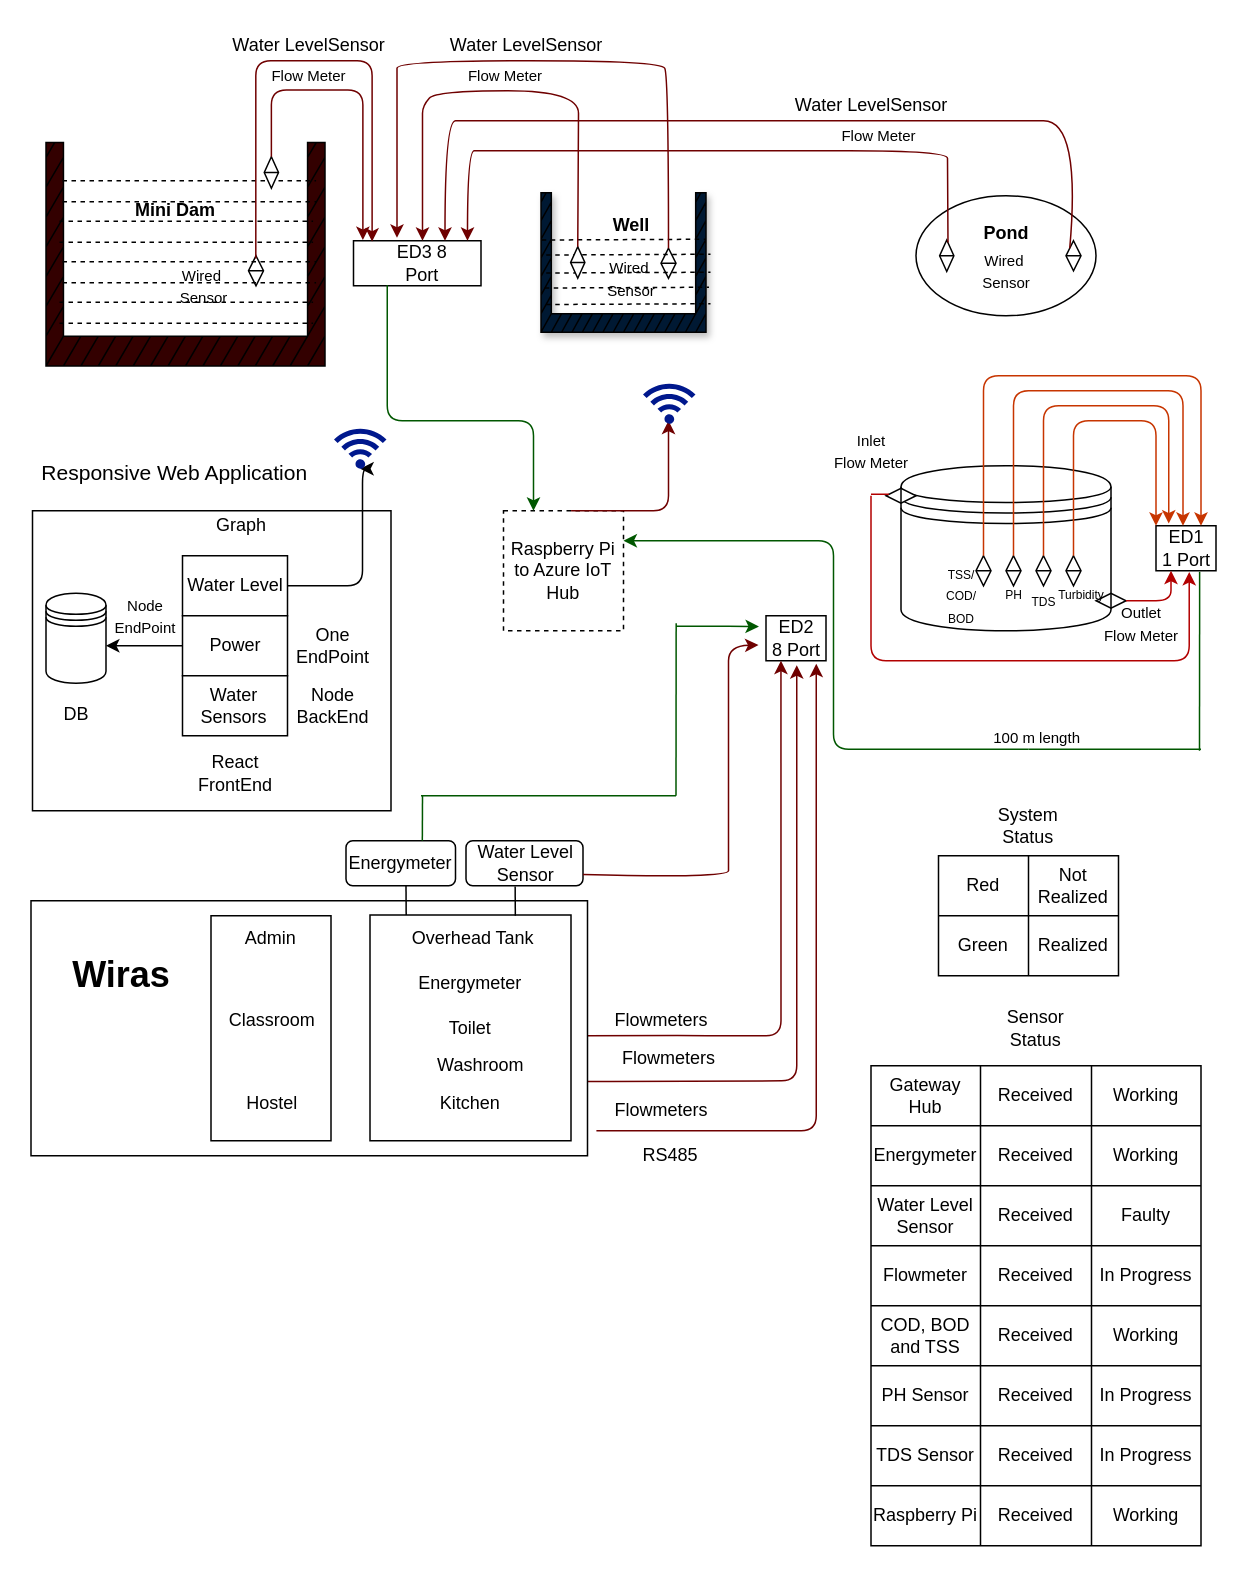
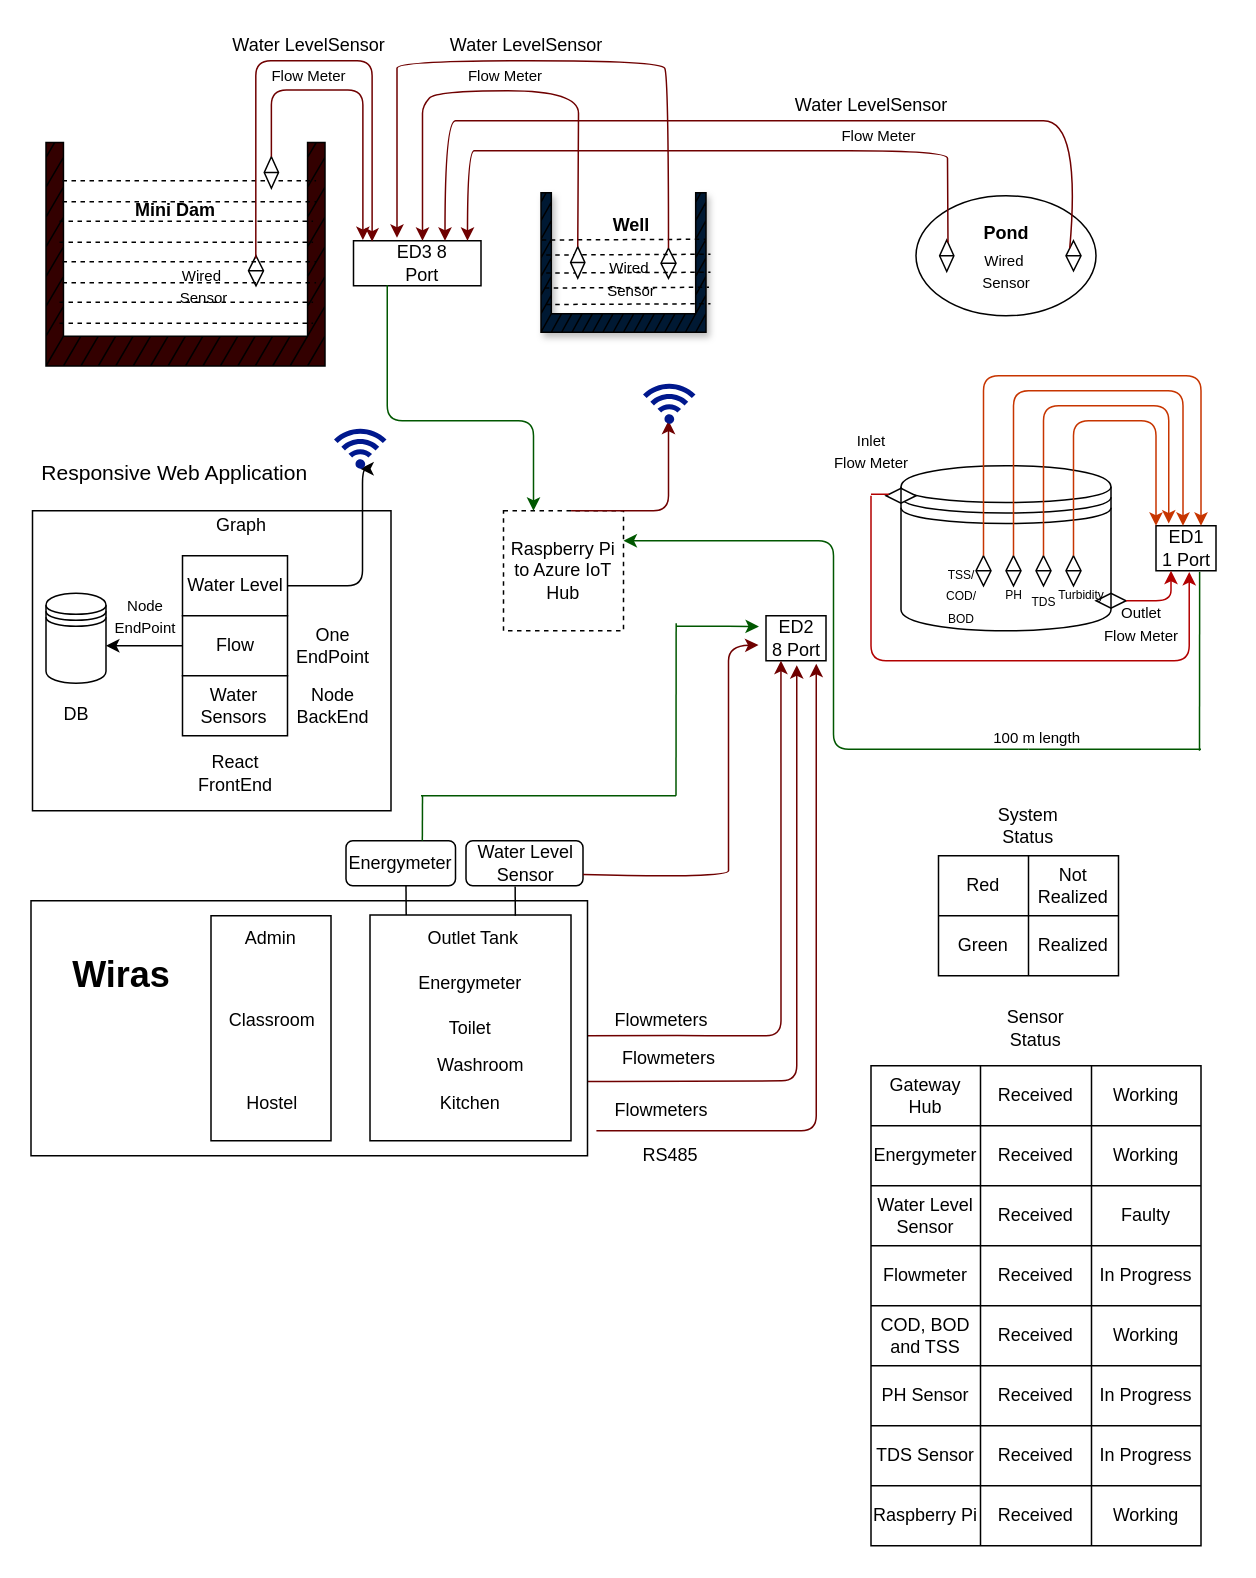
node "Power": label "Power" -> "Flow"
node "Overhead Tank": label "Overhead Tank" -> "Outlet Tank"
